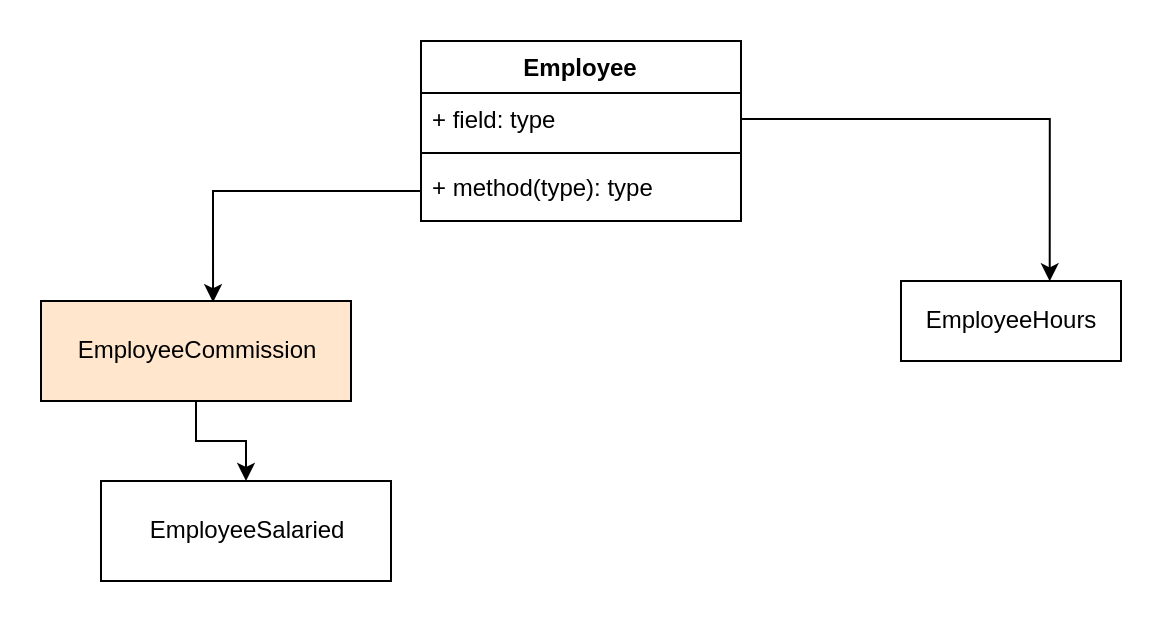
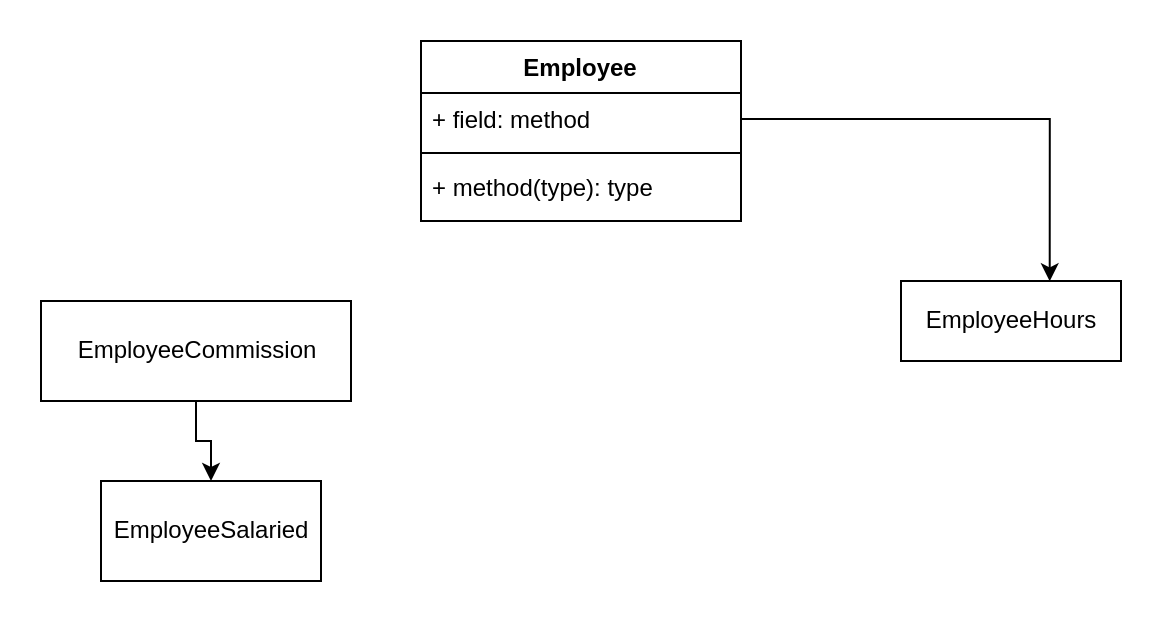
node "+ field: type": label "+ field: type" -> "+ field: method"
edge "+ method(type): type" -> "EmployeeCommission": removed
node "EmployeeCommission": fillcolor #ffe6cc -> #ffffff
node "EmployeeSalaried": size 290x100 -> 220x100
